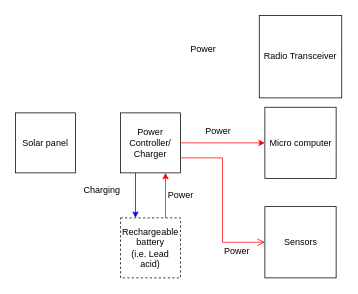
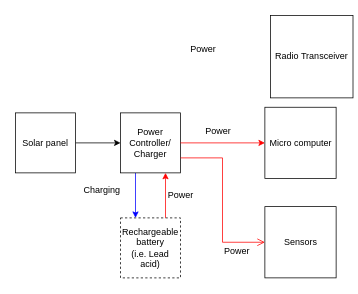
node "Radio Transceiver": moved (300, 57) -> (312, 57)
edge "Solar panel" -> "Power Controller/ Charger": added
